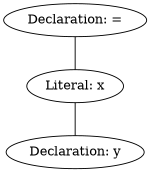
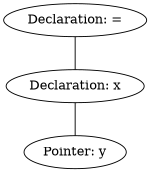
node "Literal: x": label "Literal: x" -> "Declaration: x"
node "Declaration: y": label "Declaration: y" -> "Pointer: y"
